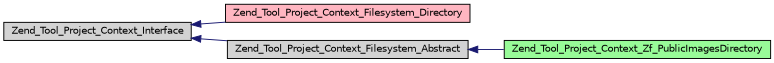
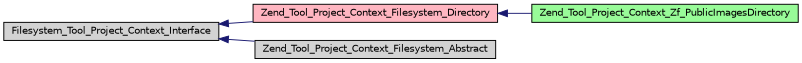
node "Zend_Tool_Project_Context_Interface": label "Zend_Tool_Project_Context_Interface" -> "Filesystem_Tool_Project_Context_Interface"
edge "Zend_Tool_Project_Context_Zf_PublicImagesDirectory" -> "Zend_Tool_Project_Context_Filesystem_Abstract": now "Zend_Tool_Project_Context_Zf_PublicImagesDirectory" -> "Zend_Tool_Project_Context_Filesystem_Directory"
